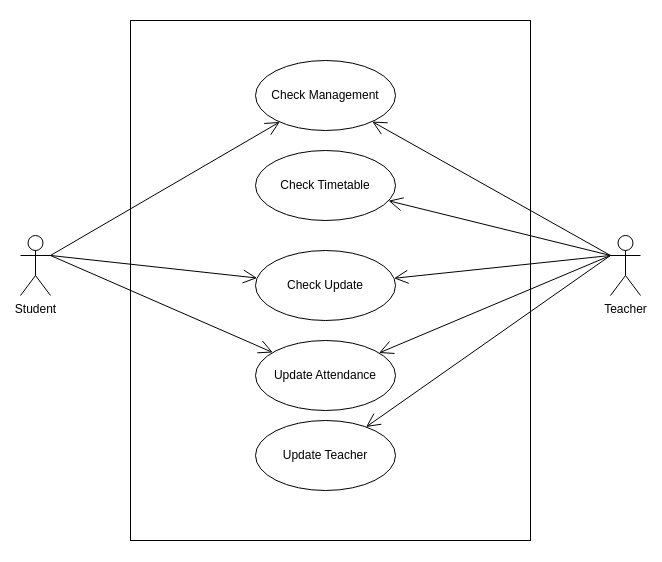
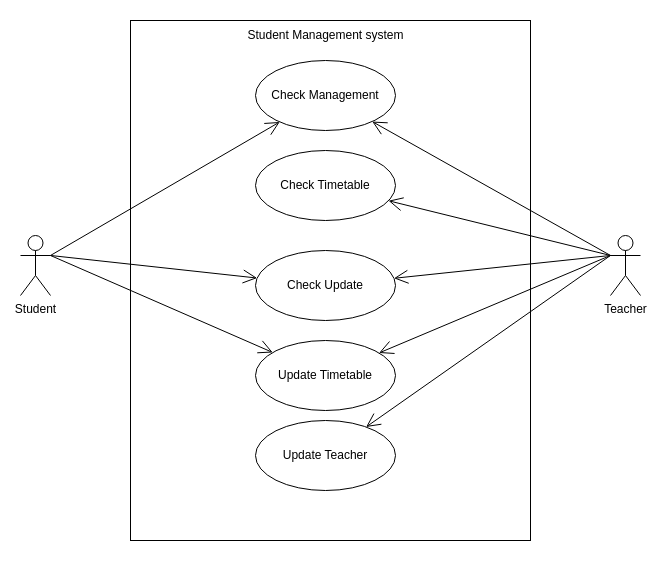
node "Student Management system": added
node "Update Attendance": label "Update Attendance" -> "Update Timetable"
